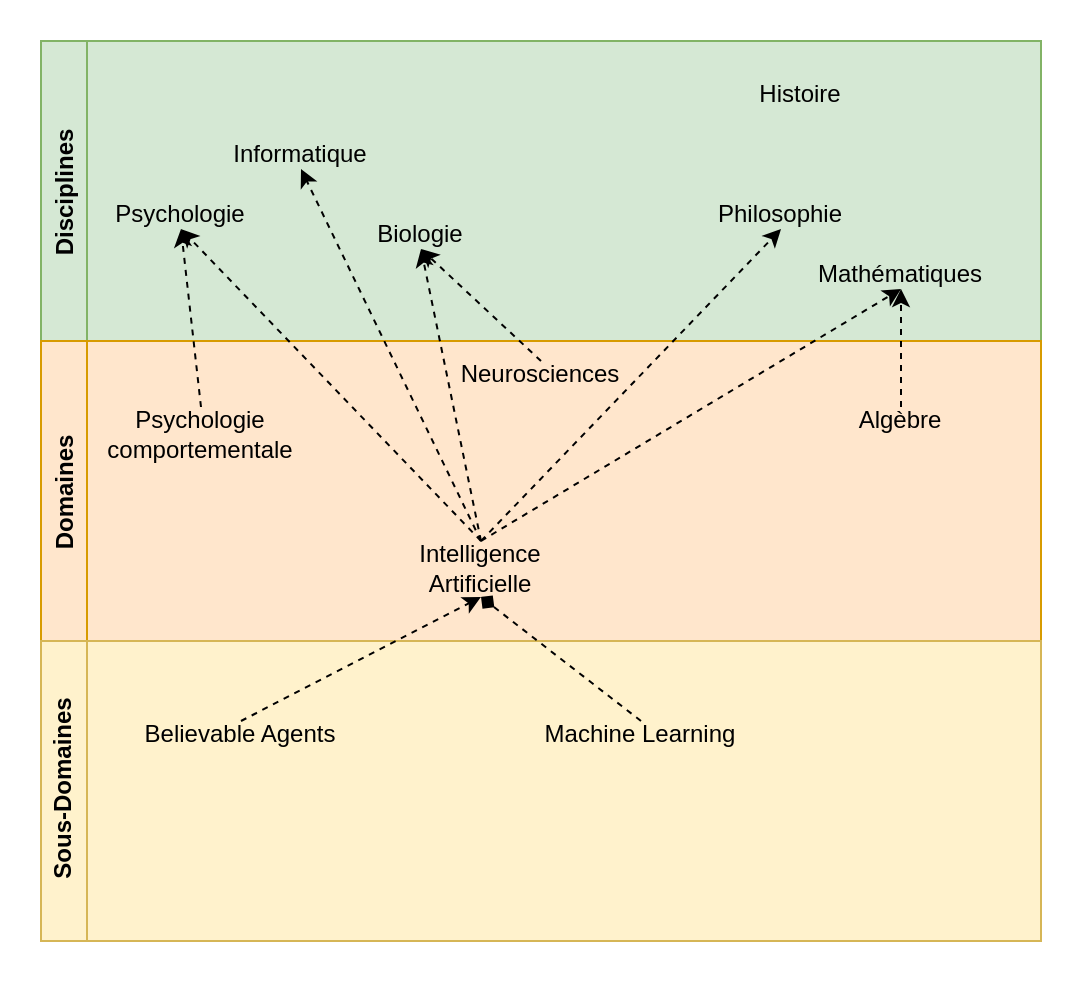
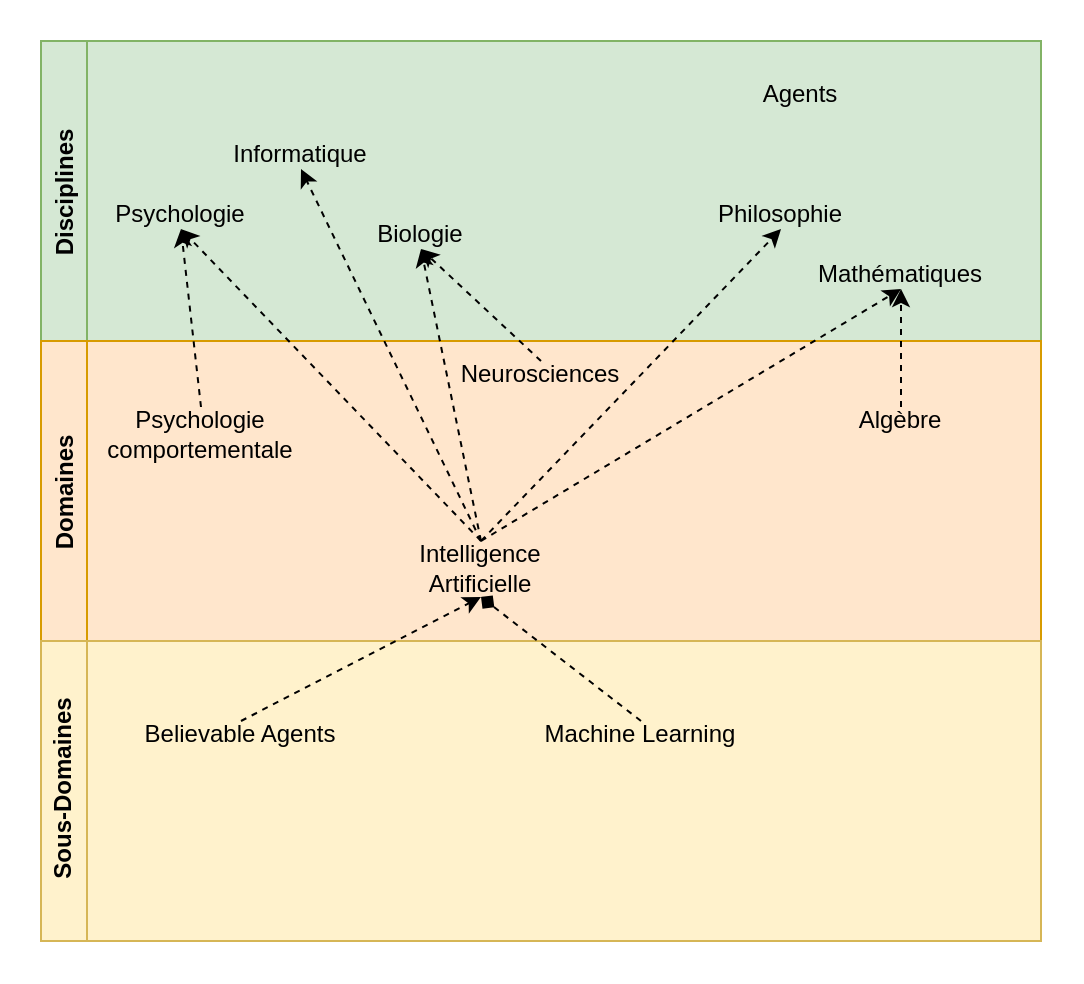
node "Histoire": label "Histoire" -> "Agents"
